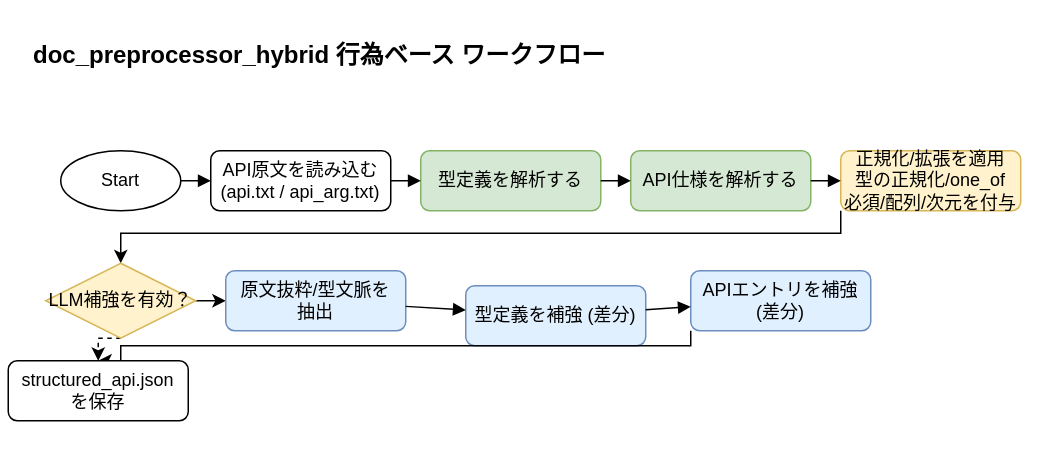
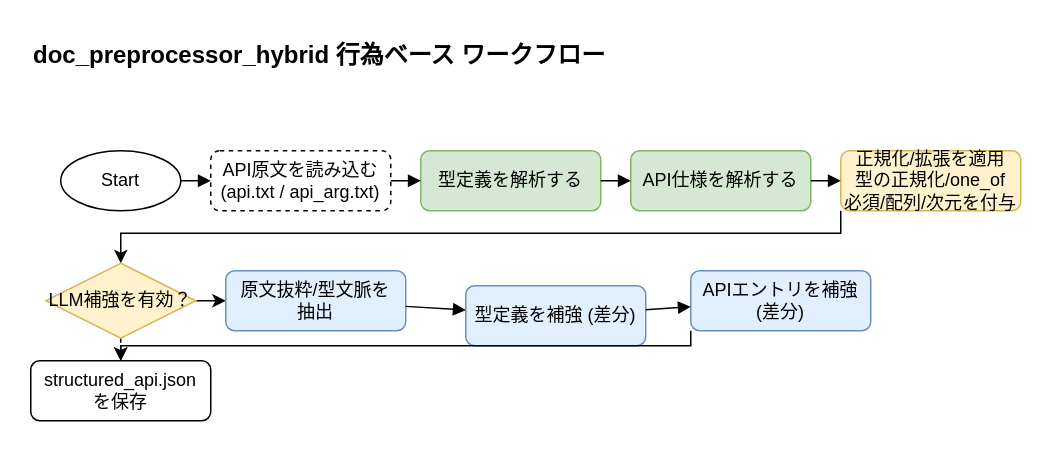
node "API原文を読み込む(api.txt / api_arg.txt)": style solid -> dashed
node "structured_api.json を保存": moved (98, 391) -> (121, 391)
